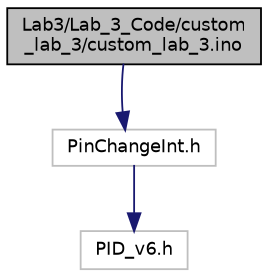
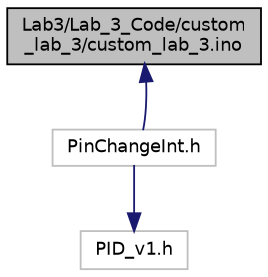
edge "Lab3/Lab_3_Code/custom _lab_3/custom_lab_3.ino" -> "PinChangeInt.h": reversed
node "PID_v6.h": label "PID_v6.h" -> "PID_v1.h"
